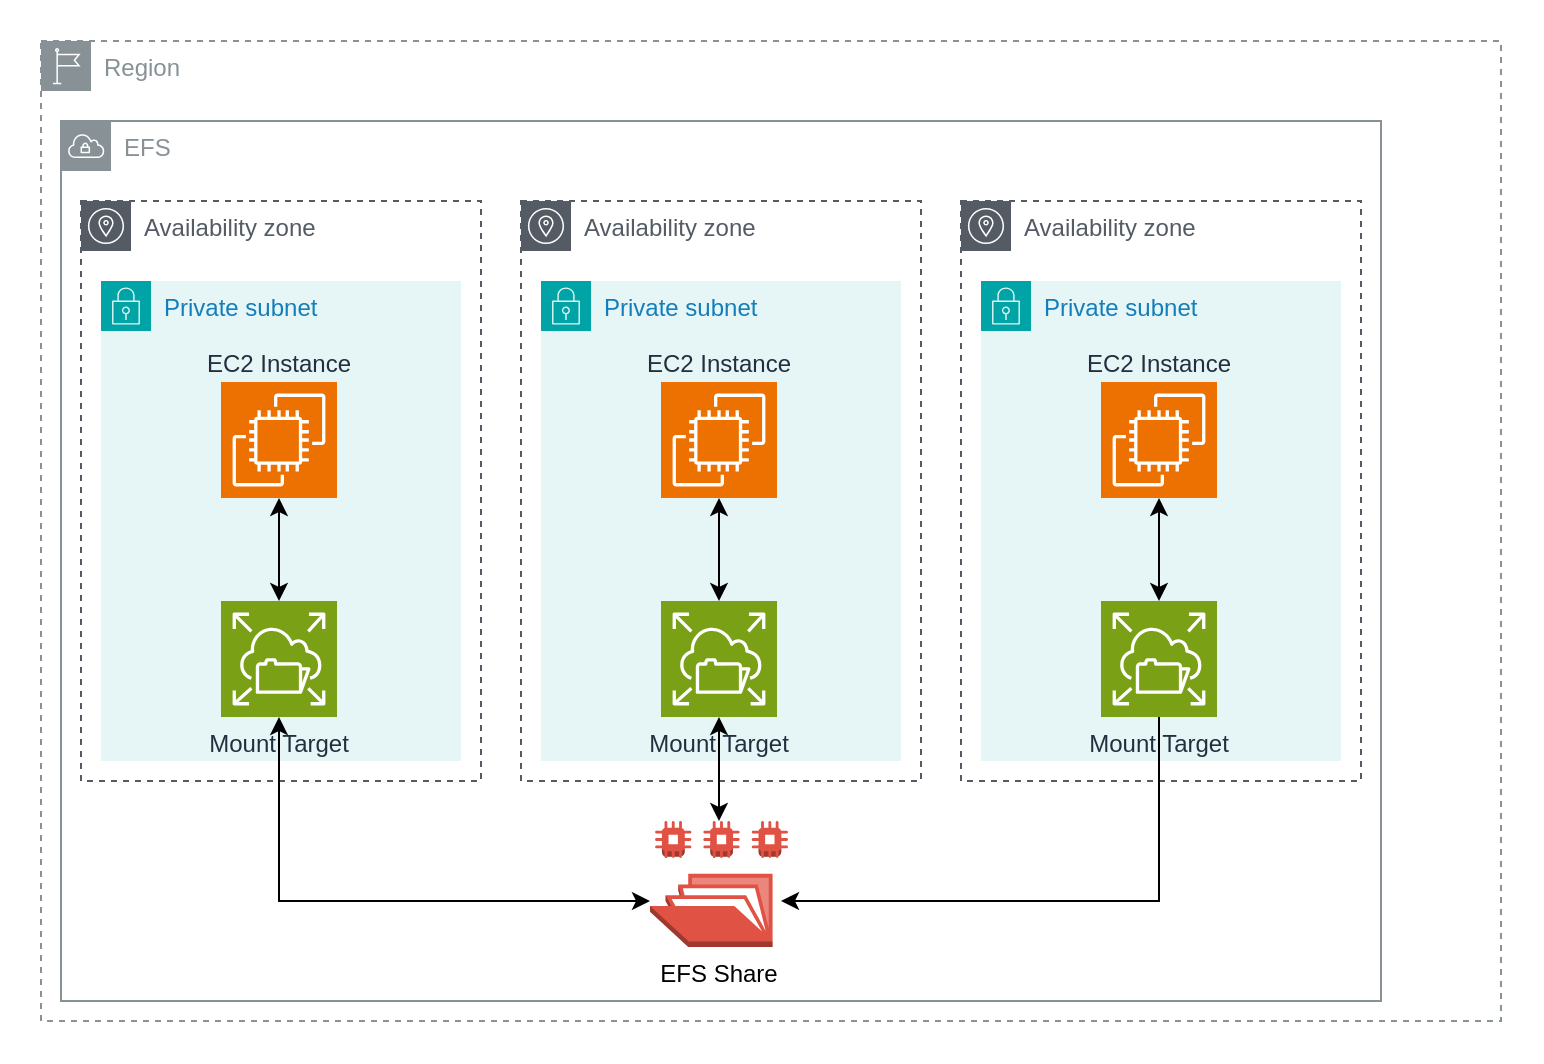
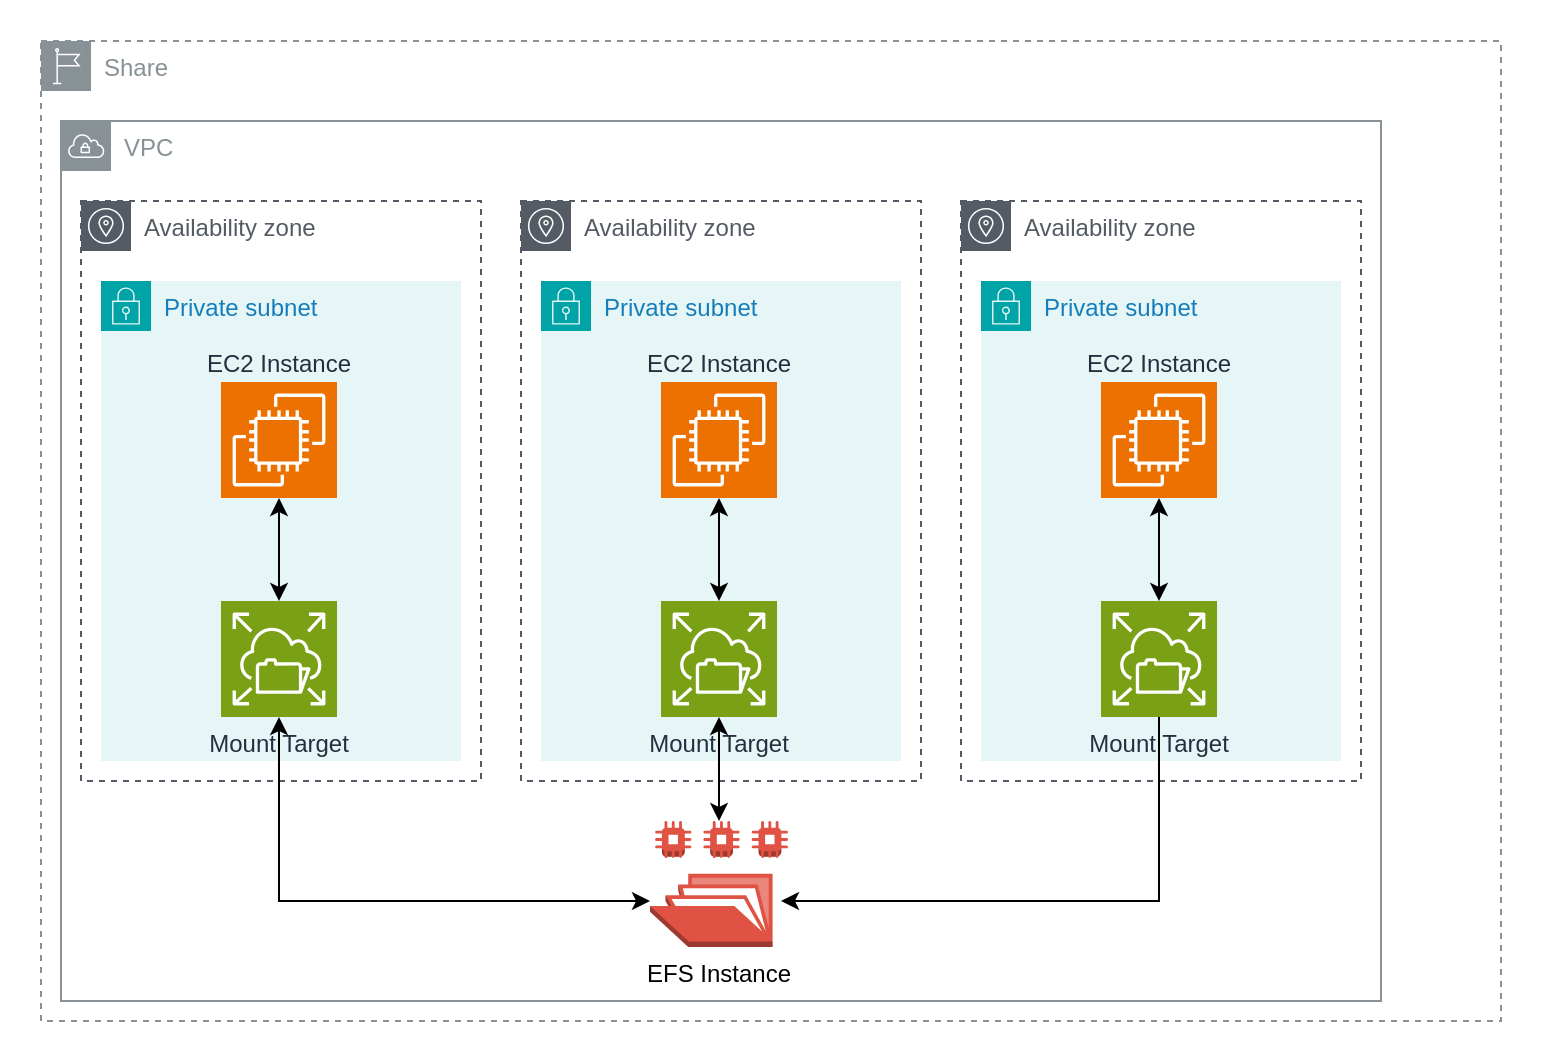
node "Region": label "Region" -> "Share"
node "EFS": label "EFS" -> "VPC"
node "EFS Share": label "EFS Share" -> "EFS Instance"
